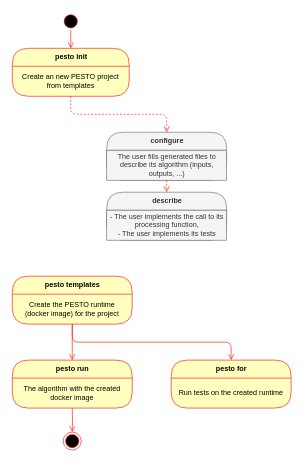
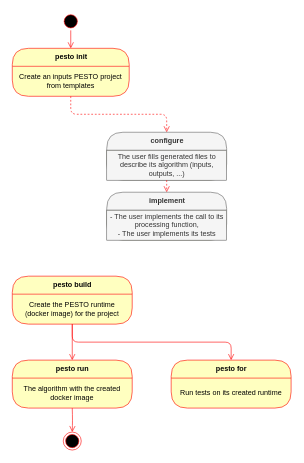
node "Create an new PESTO project from templates": label "Create an new PESTO project from templates" -> "Create an inputs PESTO project from templates"
node "describe": label "describe" -> "implement"
node "pesto templates": label "pesto templates" -> "pesto build"
node "Run tests on the created runtime": label "Run tests on the created runtime" -> "Run tests on its created runtime"
